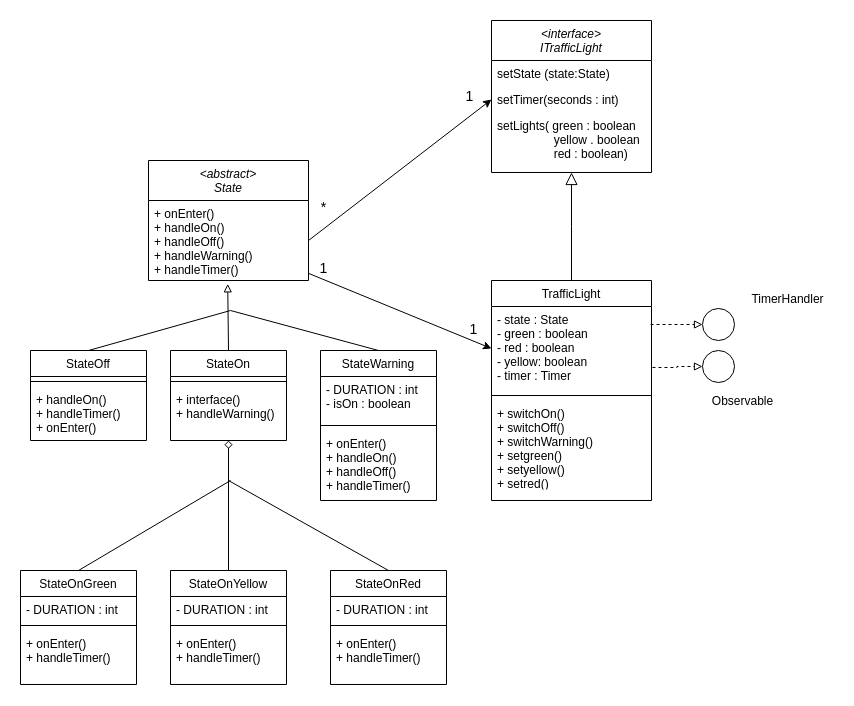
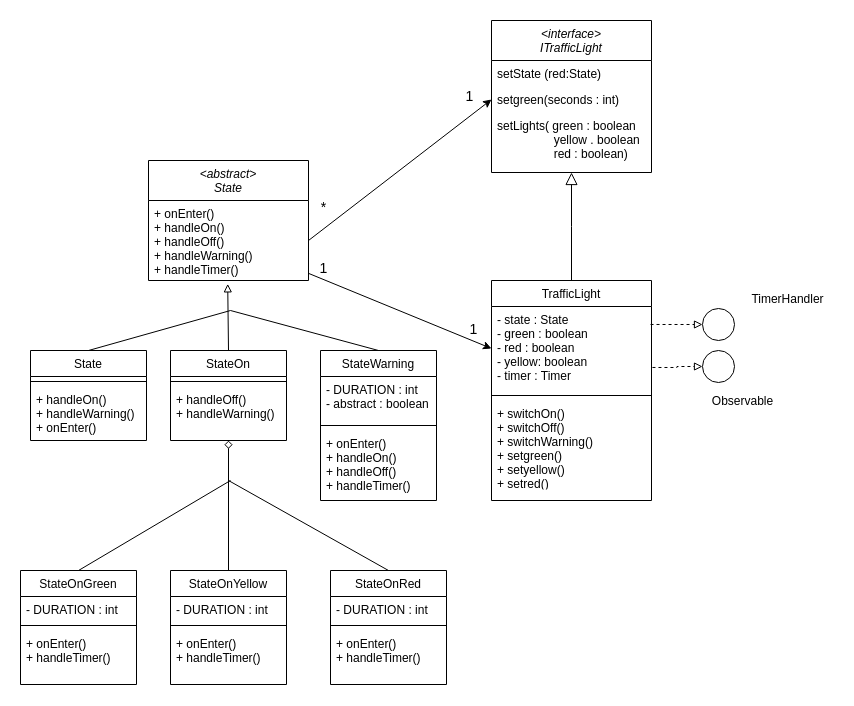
node "setState (state:State)": label "setState (state:State)" -> "setState (red:State)"
node "setTimer(seconds : int)": label "setTimer(seconds : int)" -> "setgreen(seconds : int)"
node "StateOff": label "StateOff" -> "State"
node "- DURATION : int - isOn : boolean": label "- DURATION : int - isOn : boolean" -> "- DURATION : int - abstract : boolean"
node "+ handleOn() + handleTimer() + onEnter()": label "+ handleOn() + handleTimer() + onEnter()" -> "+ handleOn() + handleWarning() + onEnter()"
node "+ interface() + handleWarning()": label "+ interface() + handleWarning()" -> "+ handleOff() + handleWarning()"
